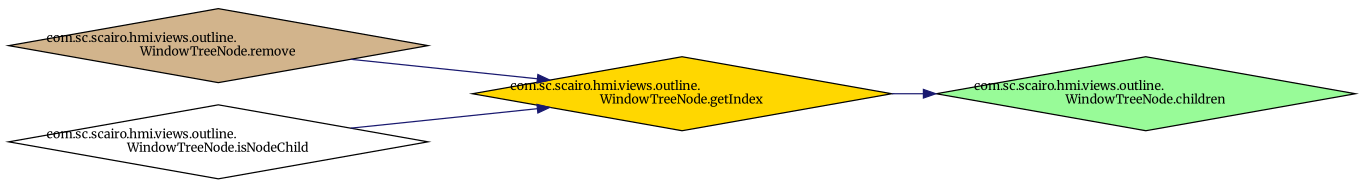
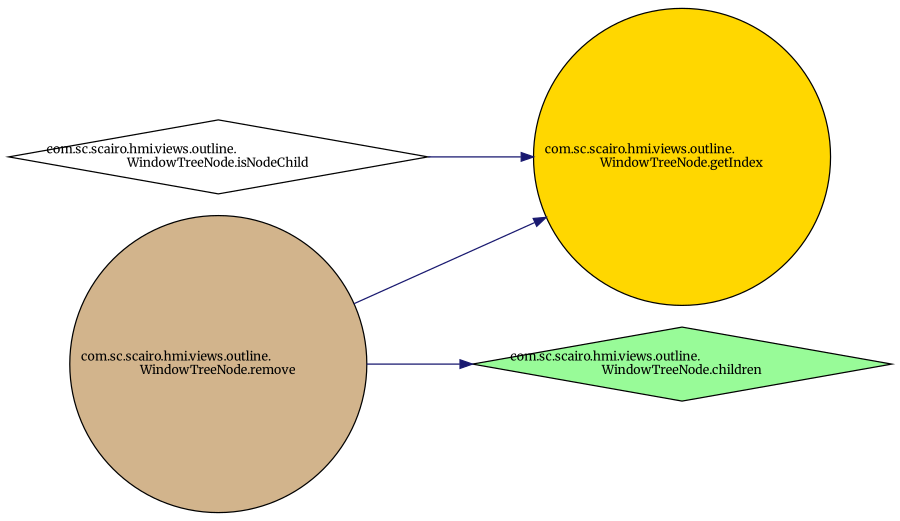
node "com.sc.scairo.hmi.views.outline. WindowTreeNode.remove": shape diamond -> circle
node "com.sc.scairo.hmi.views.outline. WindowTreeNode.getIndex": shape diamond -> circle
edge "com.sc.scairo.hmi.views.outline. WindowTreeNode.getIndex" -> "com.sc.scairo.hmi.views.outline. WindowTreeNode.children": now "com.sc.scairo.hmi.views.outline. WindowTreeNode.remove" -> "com.sc.scairo.hmi.views.outline. WindowTreeNode.children"
